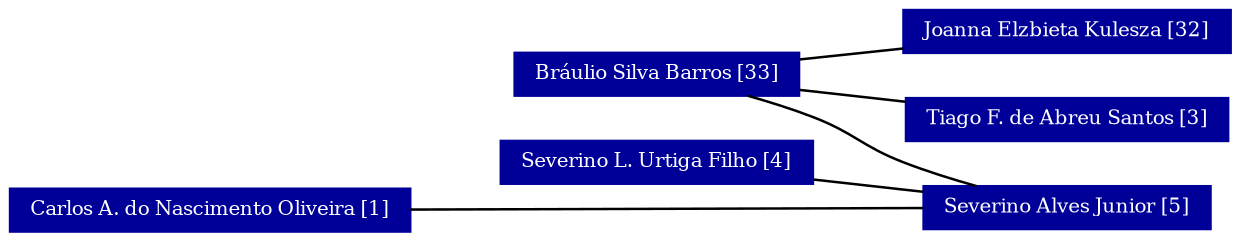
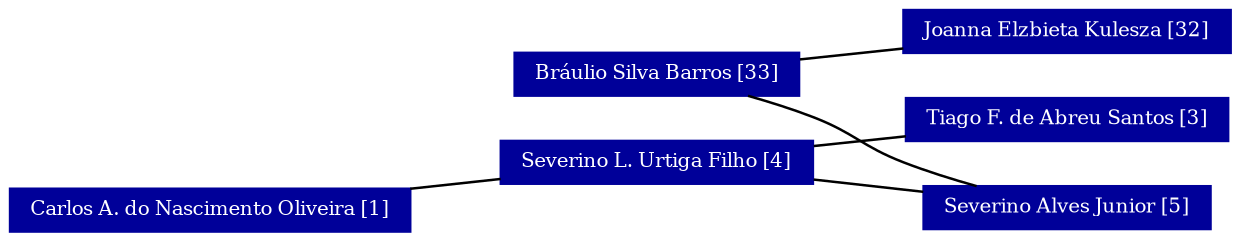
edge "Bráulio Silva Barros [33]" -- "Tiago F. de Abreu Santos [3]": now "Severino L. Urtiga Filho [4]" -- "Tiago F. de Abreu Santos [3]"
edge "Severino Alves Junior [5]" -- "Carlos A. do Nascimento Oliveira [1]": now "Severino L. Urtiga Filho [4]" -- "Carlos A. do Nascimento Oliveira [1]"
